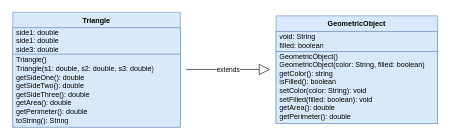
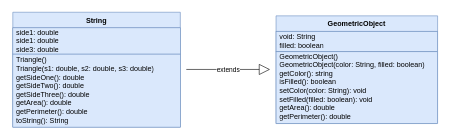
node "Triangle": label "Triangle" -> "String"
